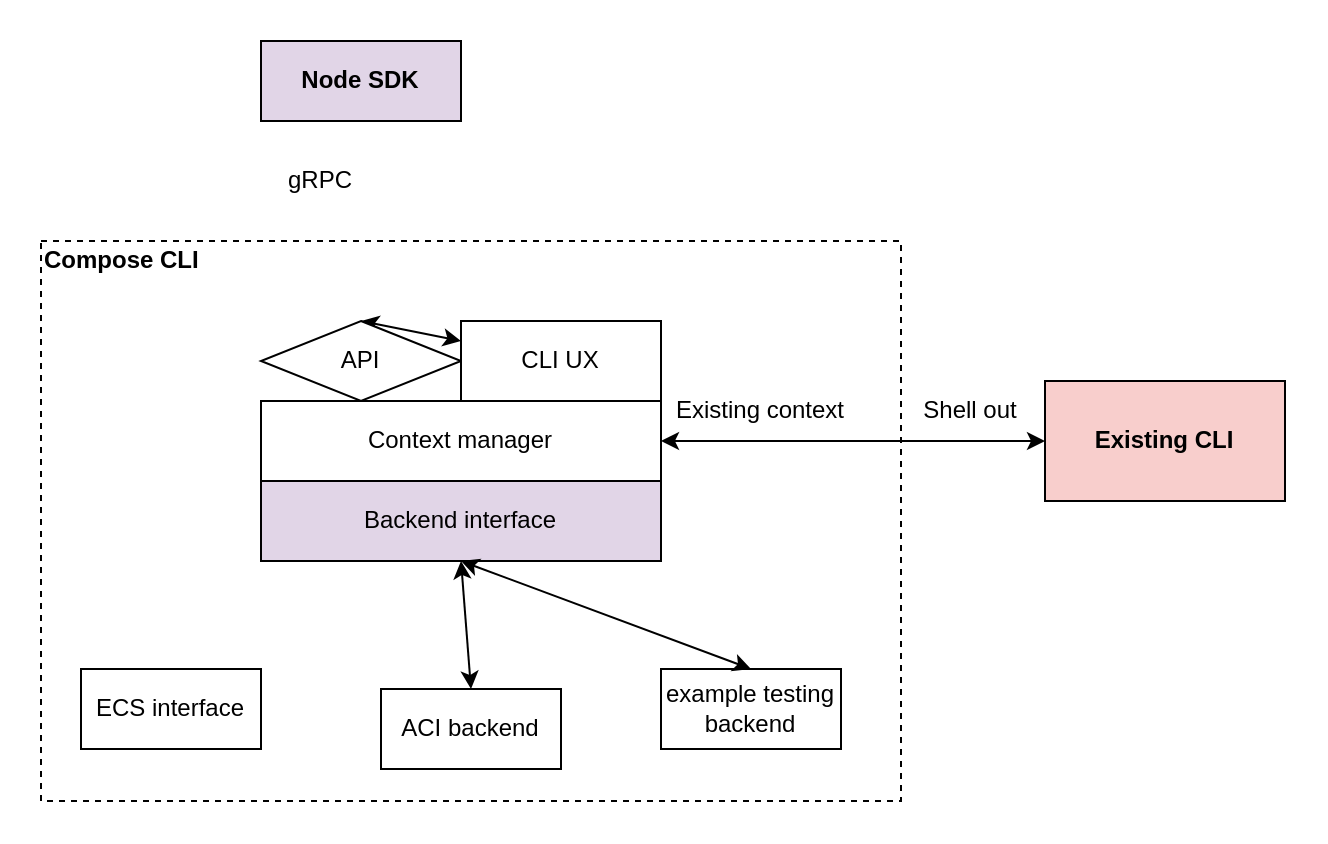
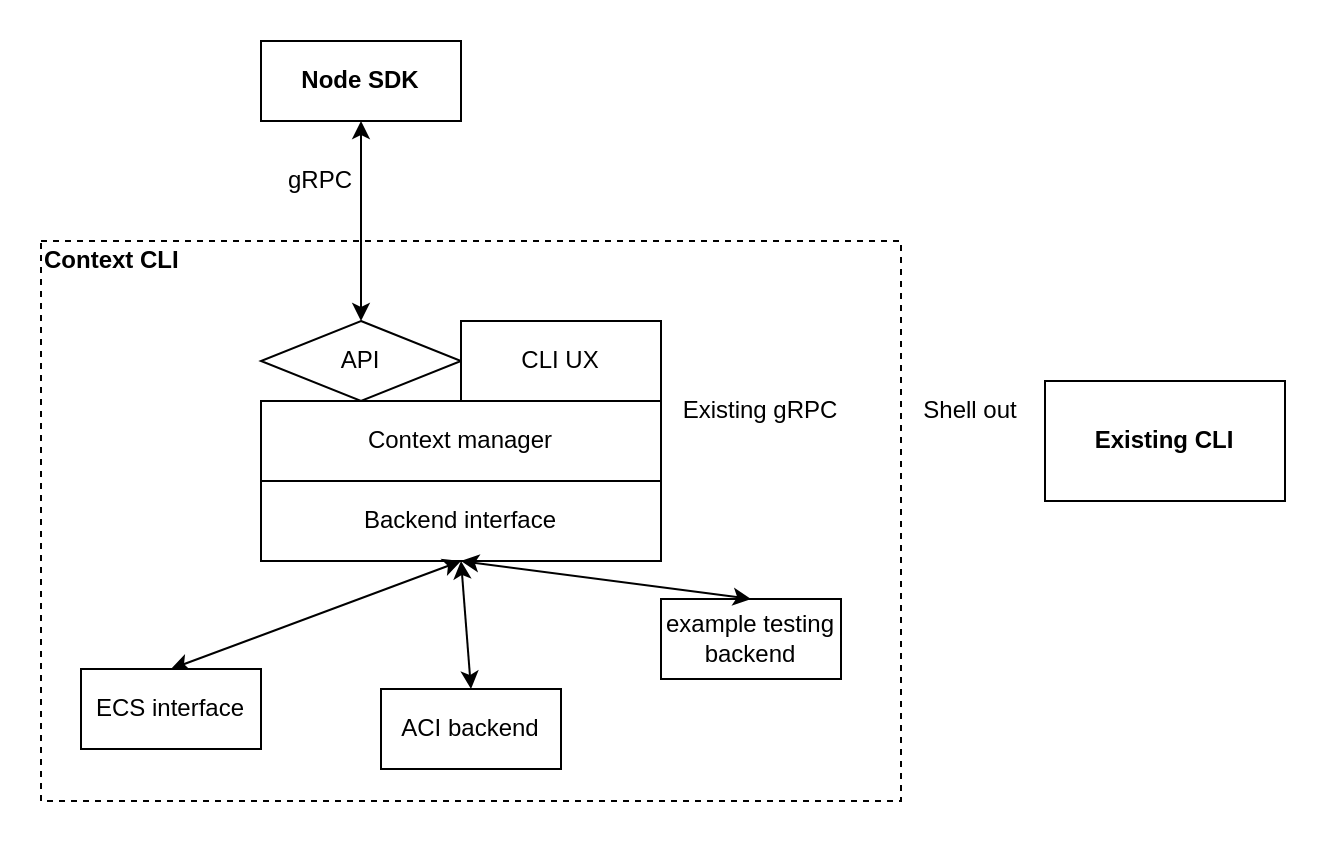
node "Node SDK": fillcolor #e1d5e7 -> #ffffff
node "Compose CLI": label "Compose CLI" -> "Context CLI"
edge "API" -- "CLI UX": now "API" -- "Node SDK"
node "Existing context": label "Existing context" -> "Existing gRPC"
edge "Context manager" -- "Existing CLI": removed
node "Existing CLI": fillcolor #f8cecc -> #ffffff
node "Backend interface": fillcolor #e1d5e7 -> #ffffff
edge "Backend interface" -- "ECS interface": added
node "example testing backend": moved (751, 709) -> (751, 639)
